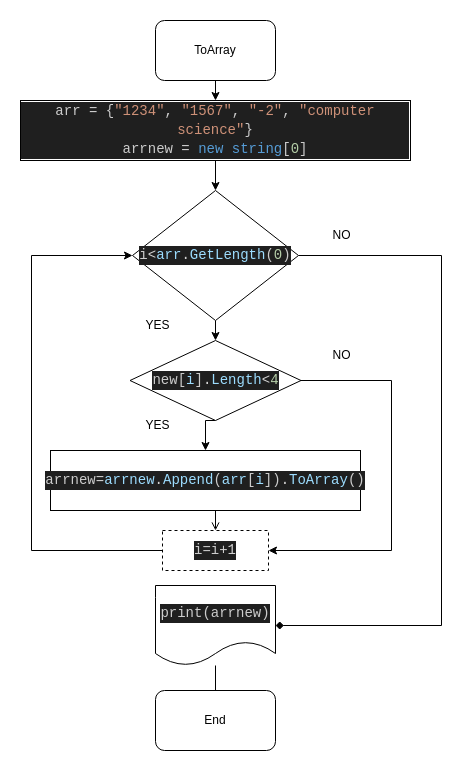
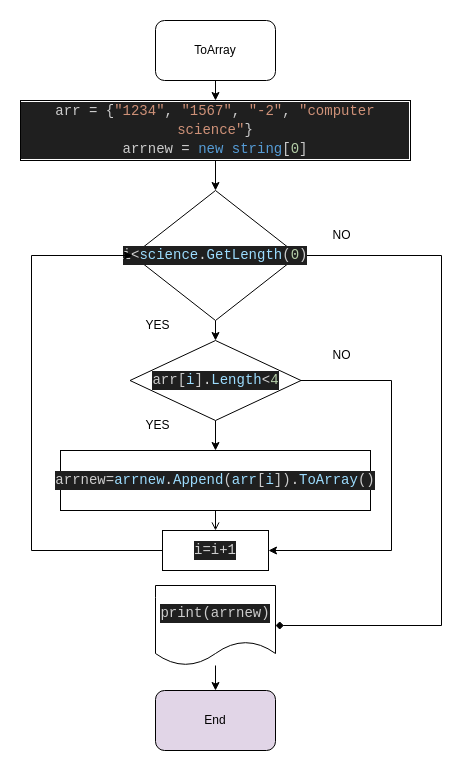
node "i<arr.GetLength(0)": label "i<arr.GetLength(0)" -> "i<science.GetLength(0)"
node "new[i].Length<4": label "new[i].Length<4" -> "arr[i].Length<4"
node "arrnew=arrnew.Append(arr[i]).ToArray()": moved (206, 481) -> (216, 481)
node "i=i+1": style dashed -> solid
edge "print(arrnew)" -- "End": arrowhead none -> classic
node "End": fillcolor #ffffff -> #e1d5e7
